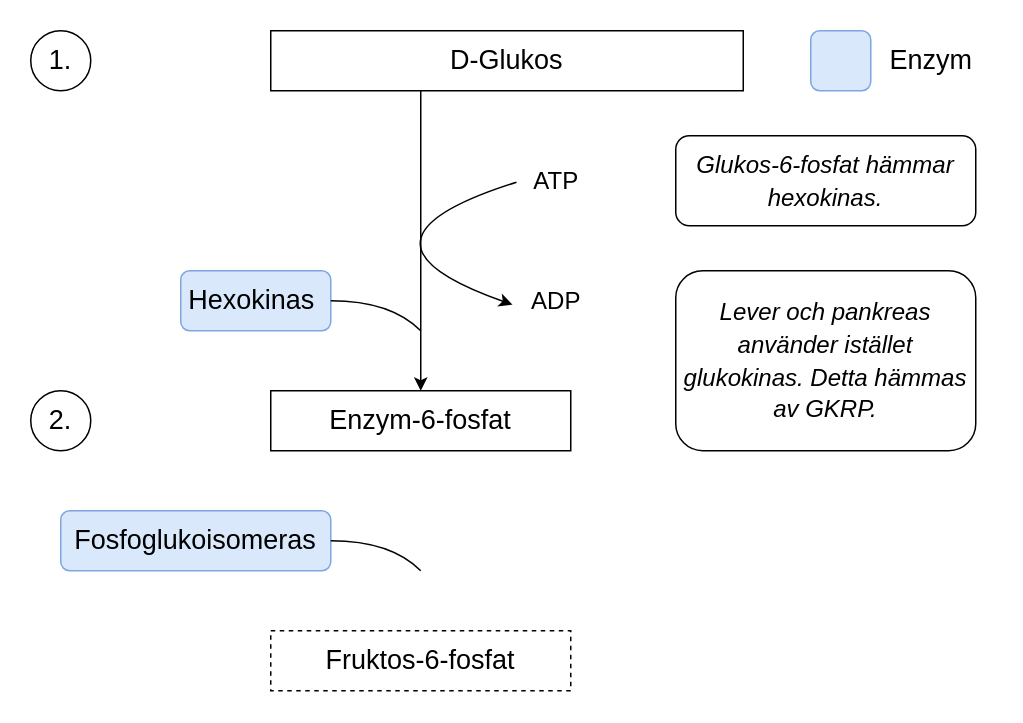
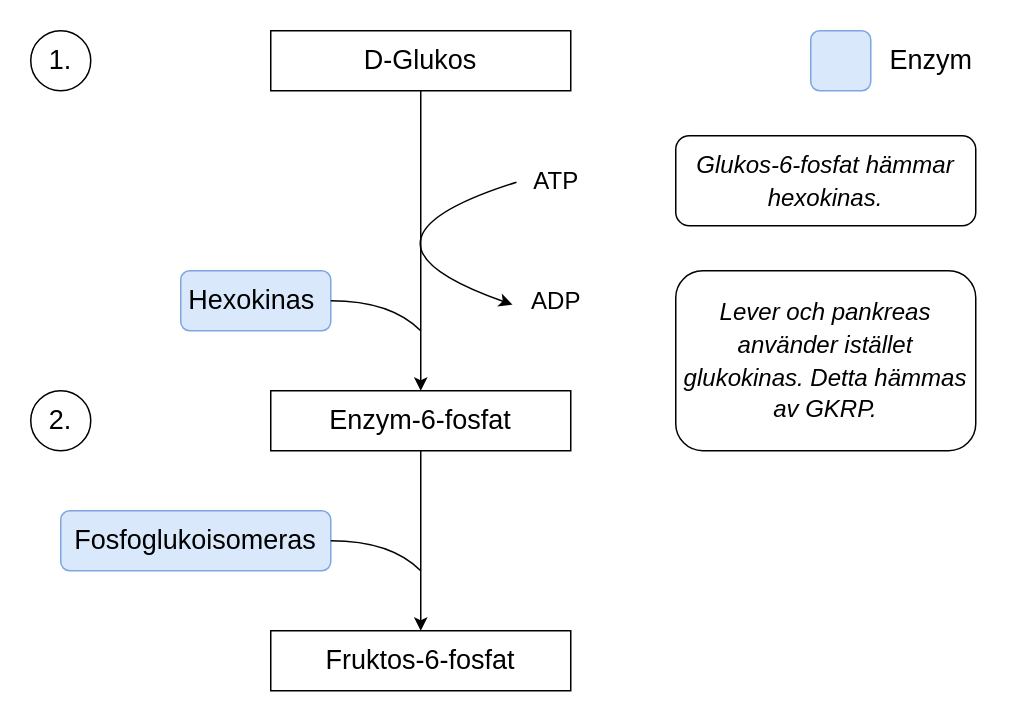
node "D-Glukos": size 473x60 -> 300x60
edge "Enzym-6-fosfat" -> "Fruktos-6-fosfat": added
node "Fruktos-6-fosfat": style dashed -> solid
